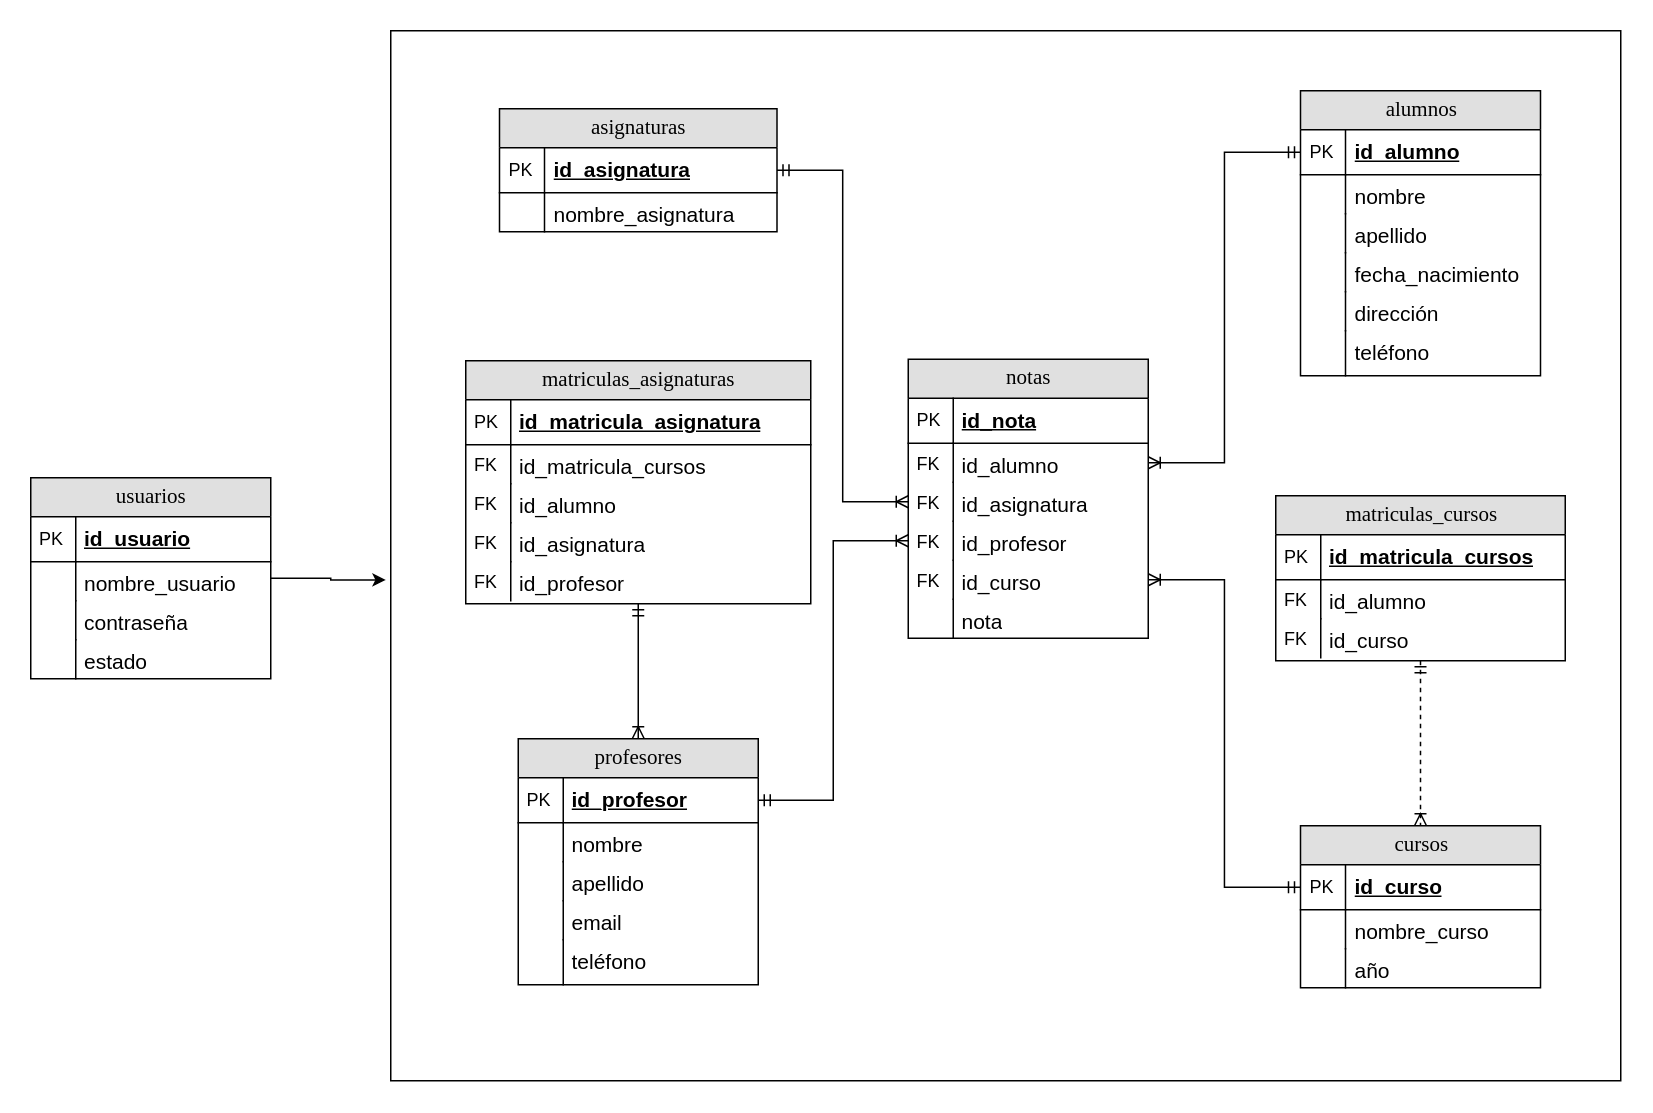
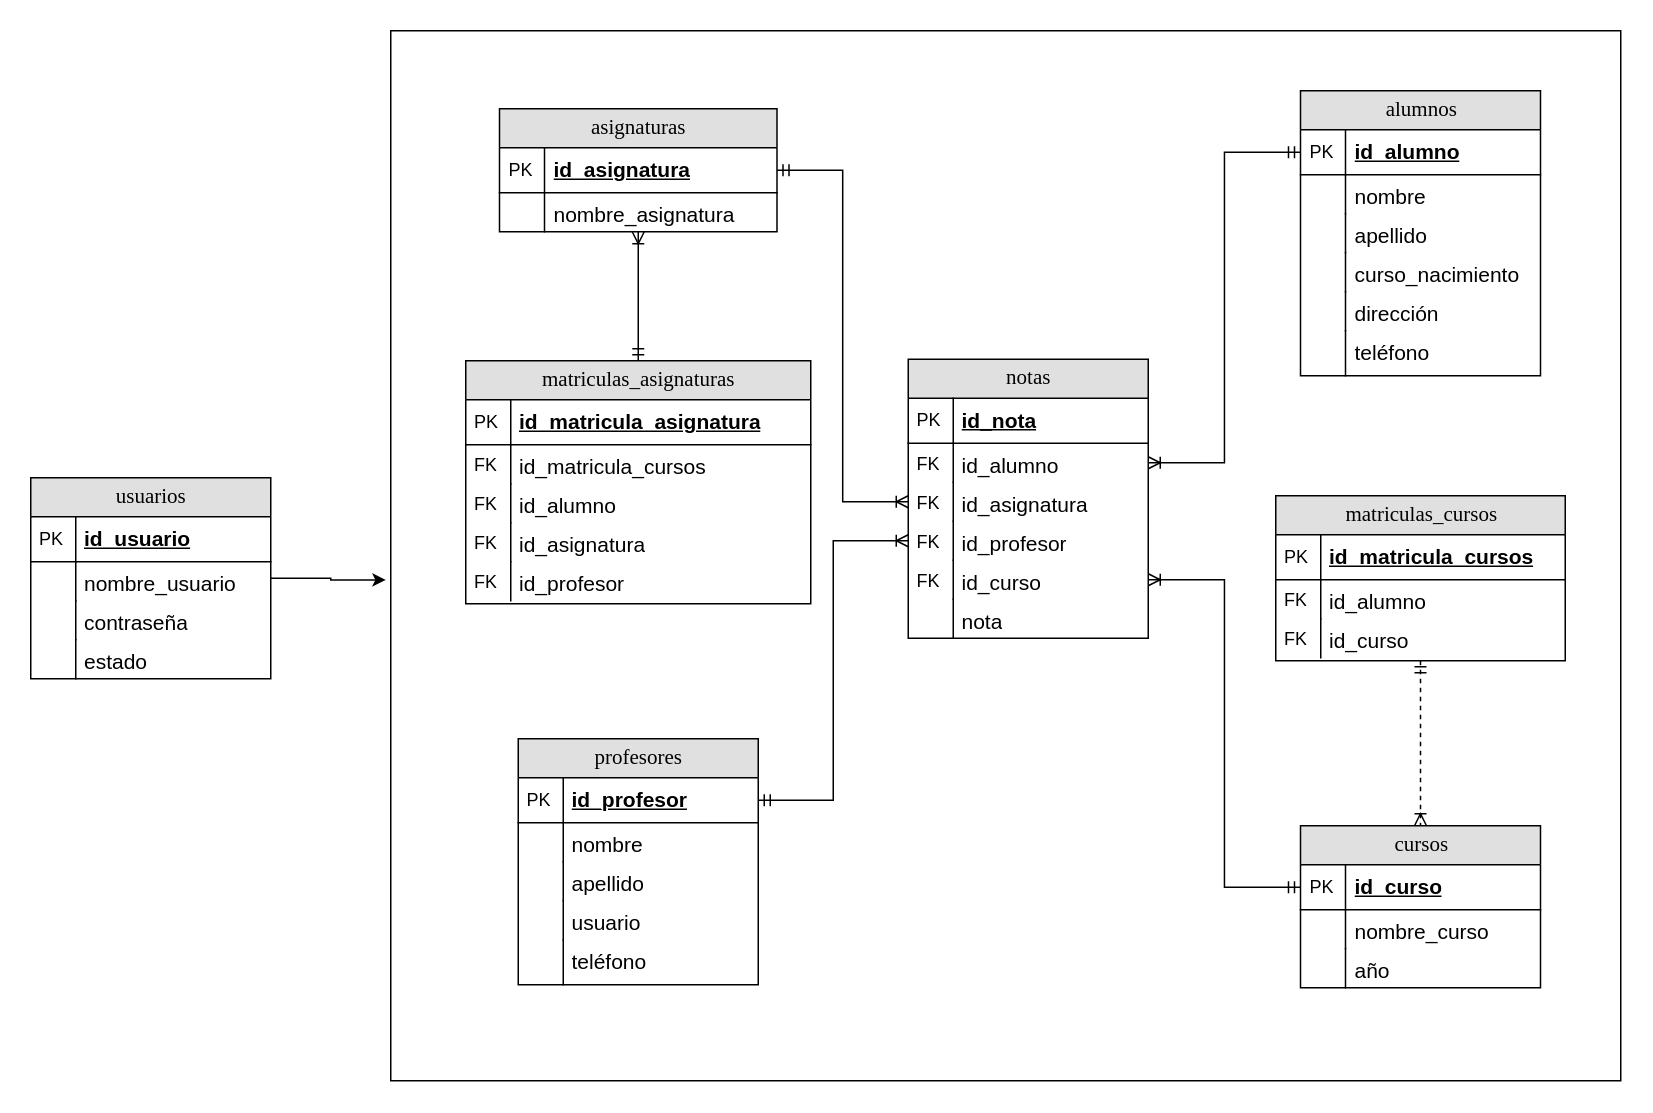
node "fecha_nacimiento": label "fecha_nacimiento" -> "curso_nacimiento"
edge "asignaturas" -- "matriculas_asignaturas": added
edge "matriculas_asignaturas" -- "profesores": removed
node "email": label "email" -> "usuario"
